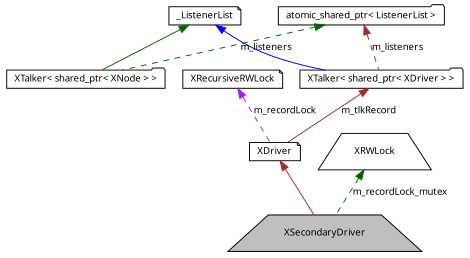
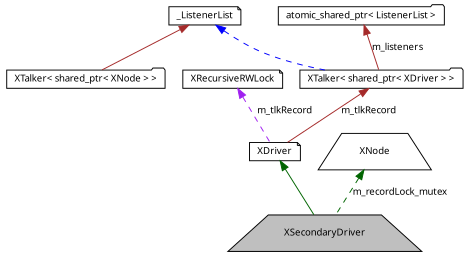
edge "XTalker< shared_ptr< XNode > >" -> "atomic_shared_ptr< ListenerList >": removed, label "m_listeners"
edge "XTalker< shared_ptr< XNode > >" -> "_ListenerList": color darkgreen -> brown
edge "XTalker< shared_ptr< XDriver > >" -> "atomic_shared_ptr< ListenerList >": style dashed -> solid
edge "XTalker< shared_ptr< XDriver > >" -> "_ListenerList": style solid -> dashed
edge "XDriver" -> "XRecursiveRWLock": label "m_recordLock" -> "m_tlkRecord"
node "XRWLock": label "XRWLock" -> "XNode"
edge "XSecondaryDriver" -> "XDriver": color brown -> darkgreen
